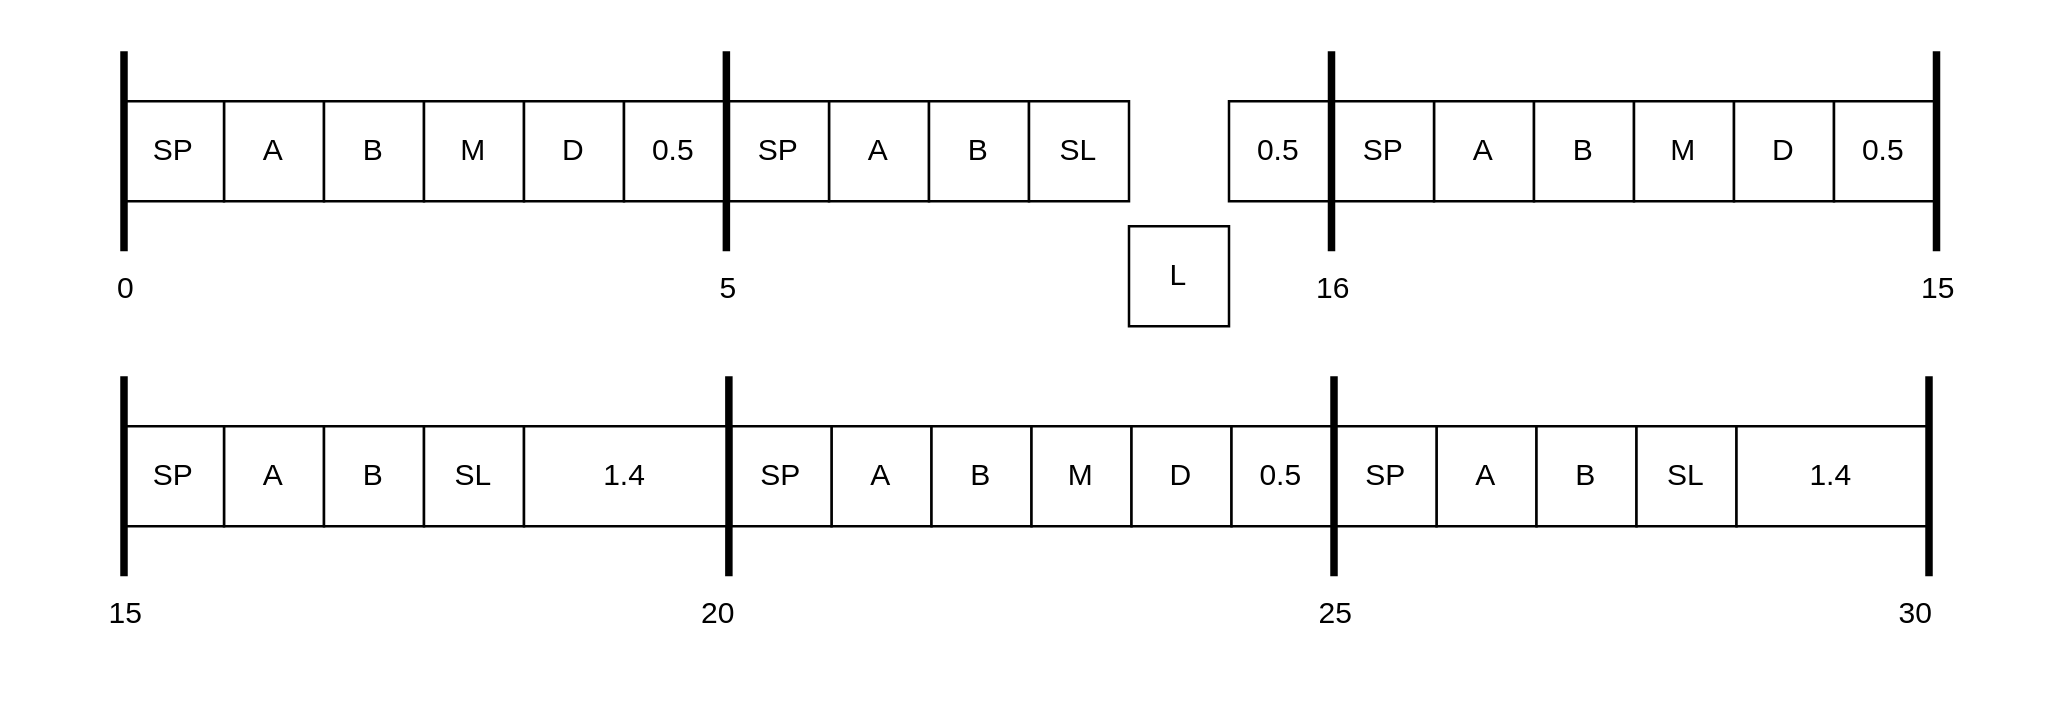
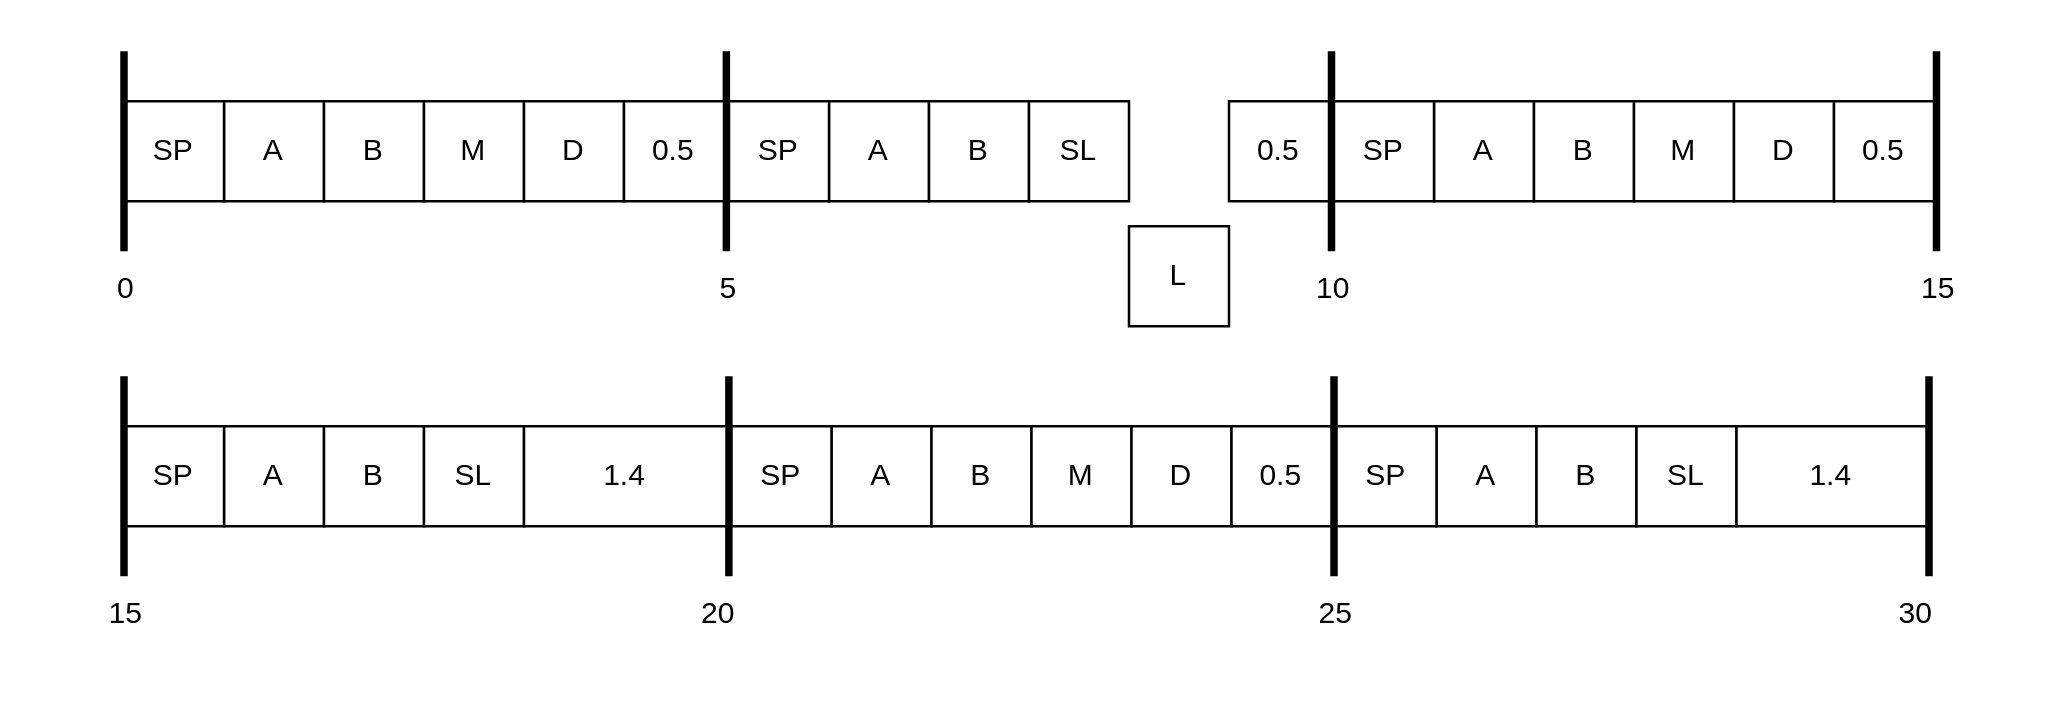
node "16": label "16" -> "10"
